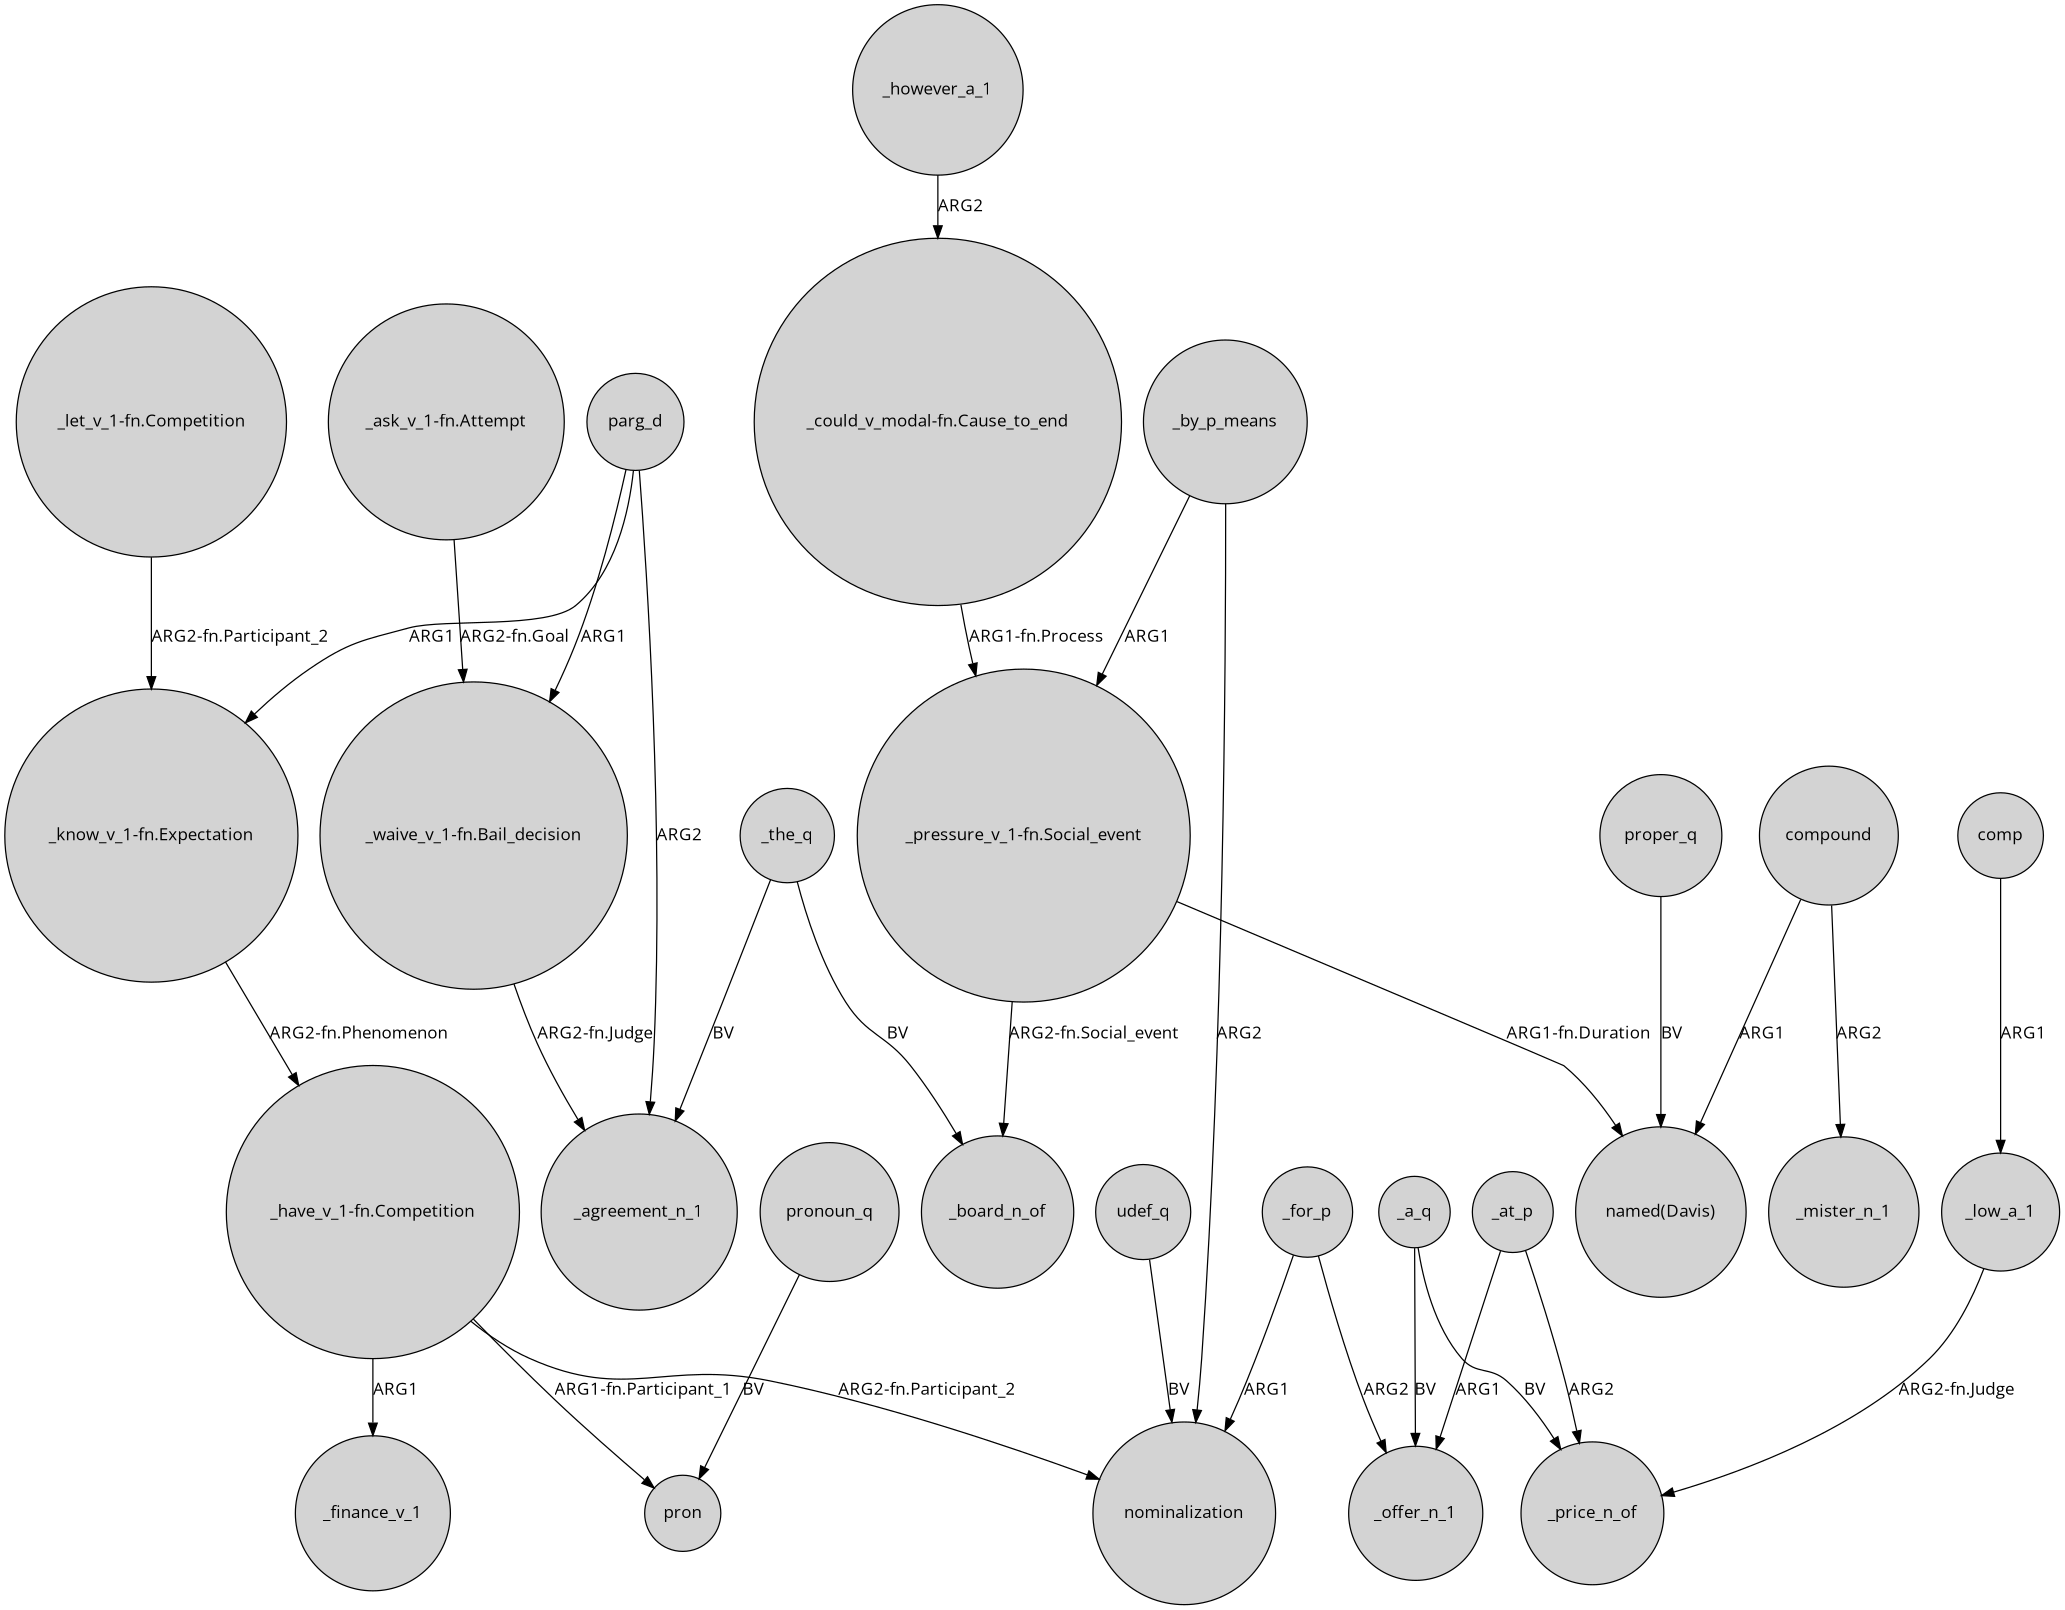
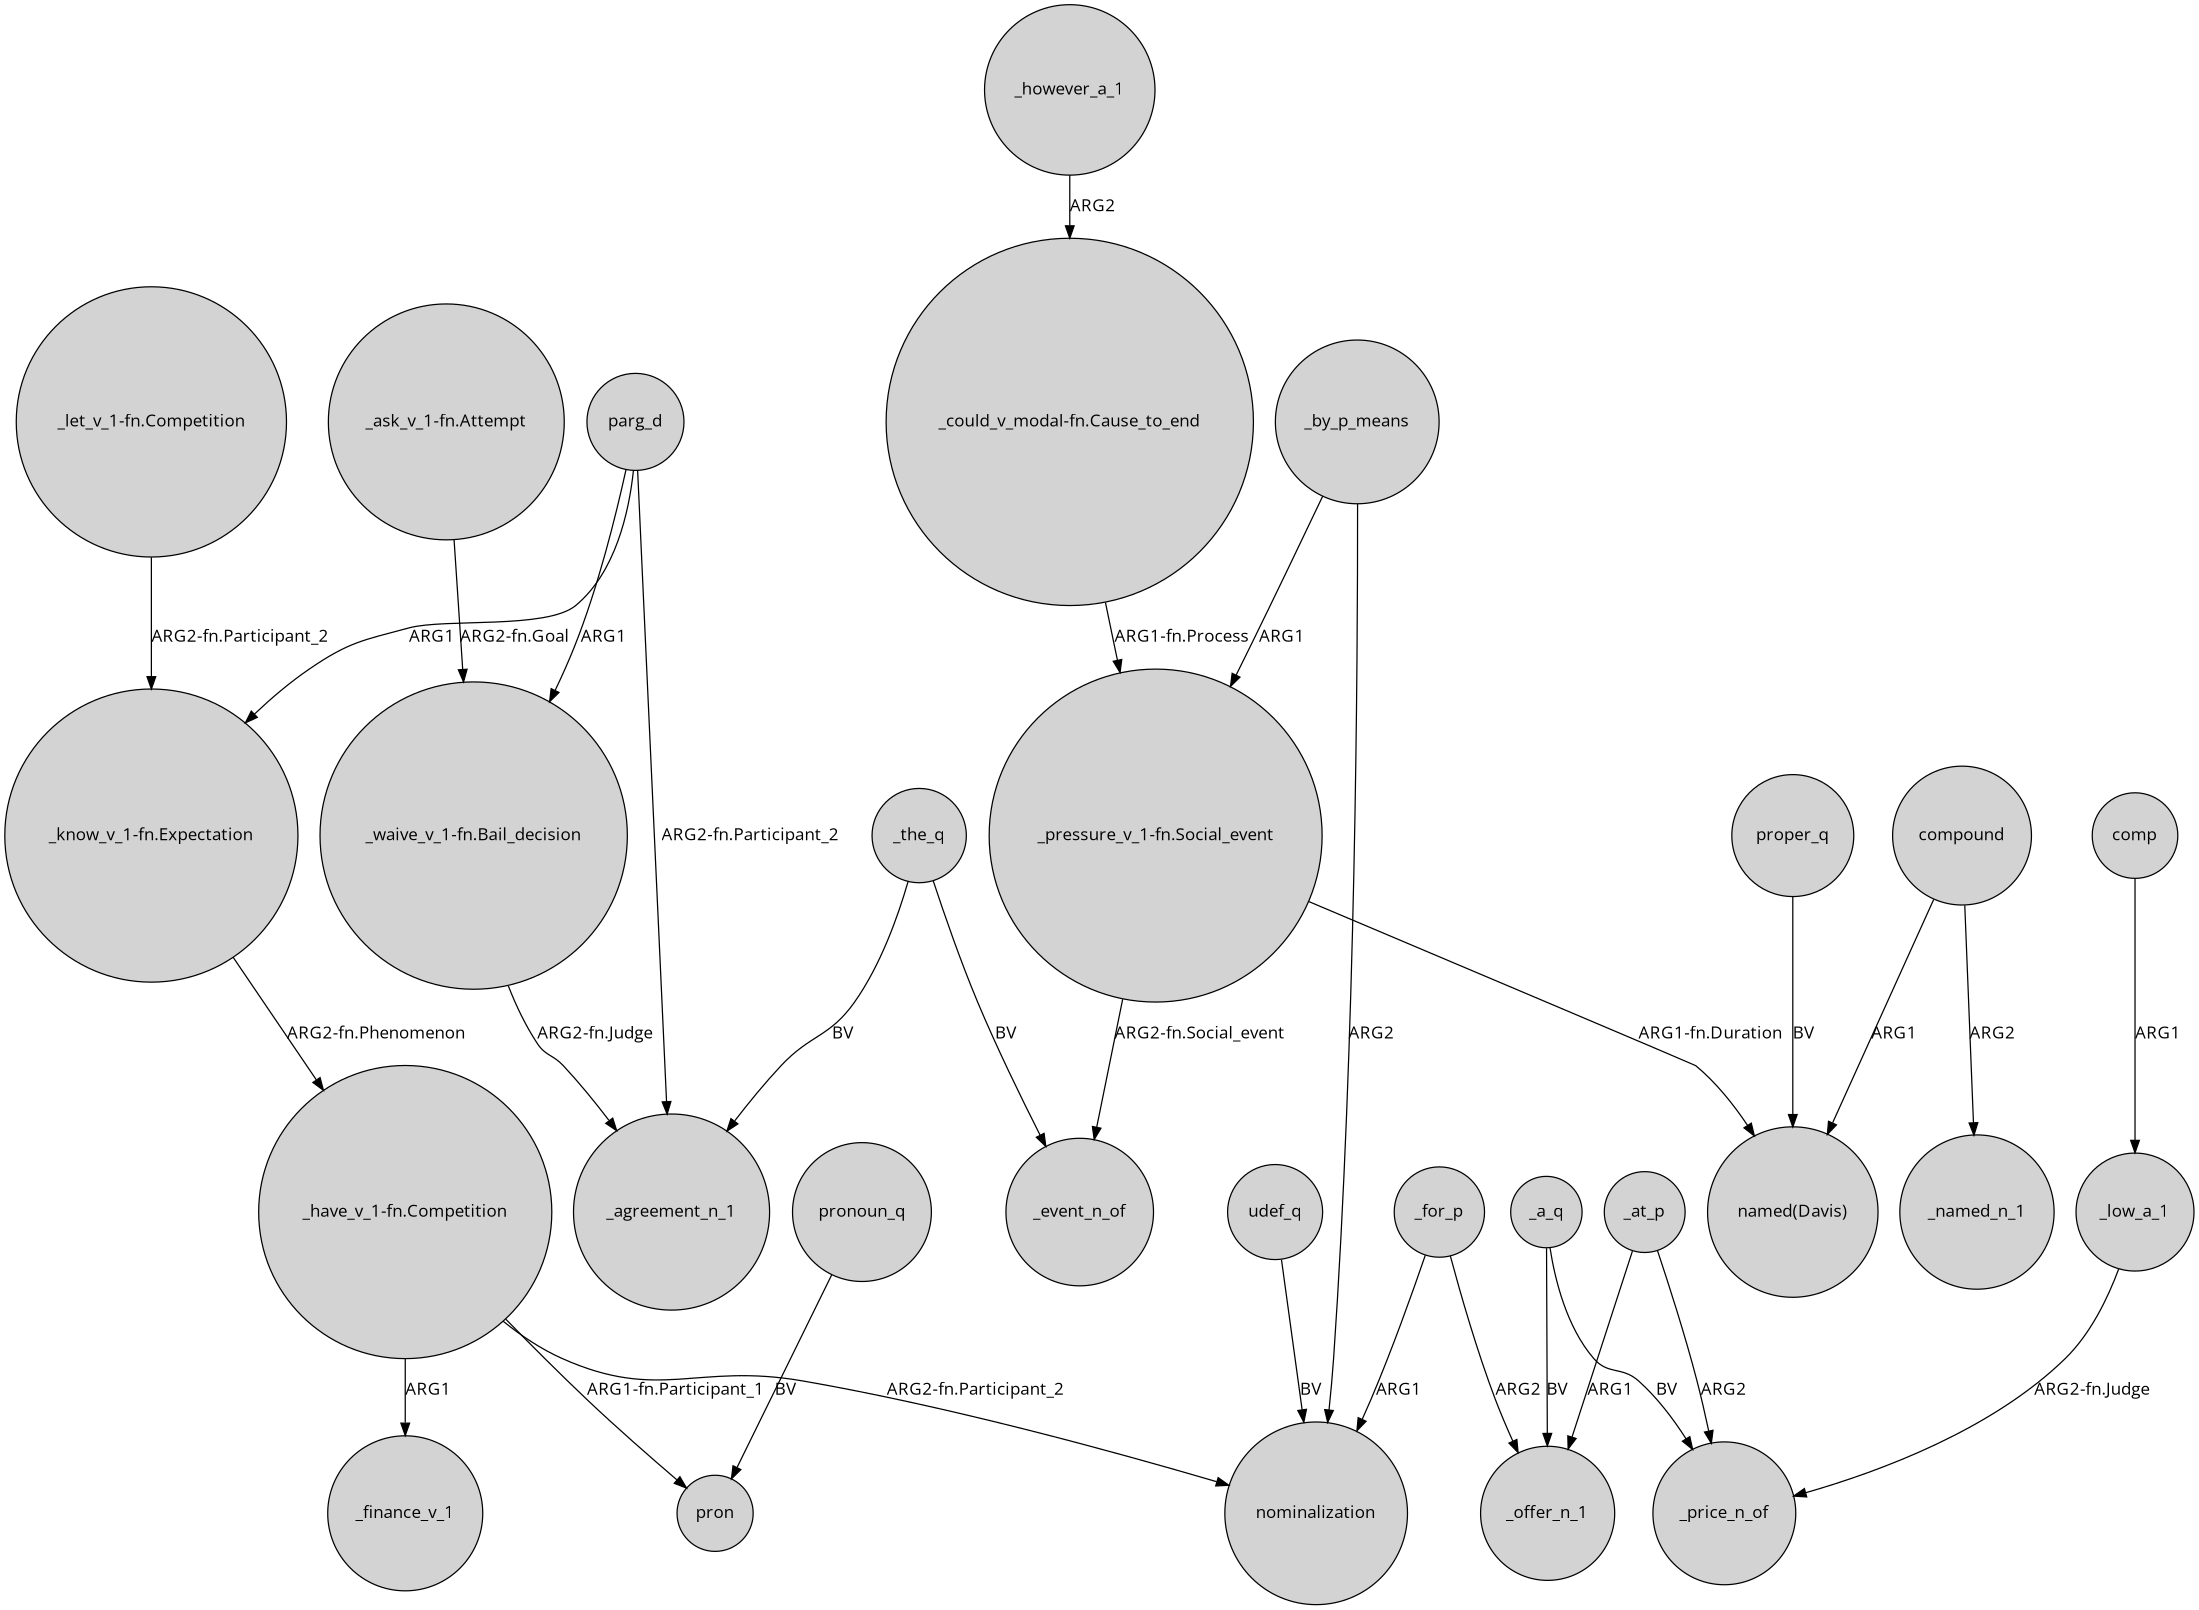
edge "parg_d" -> "_agreement_n_1": label "ARG2" -> "ARG2-fn.Participant_2"
node "_board_n_of": label "_board_n_of" -> "_event_n_of"
node "_mister_n_1": label "_mister_n_1" -> "_named_n_1"
